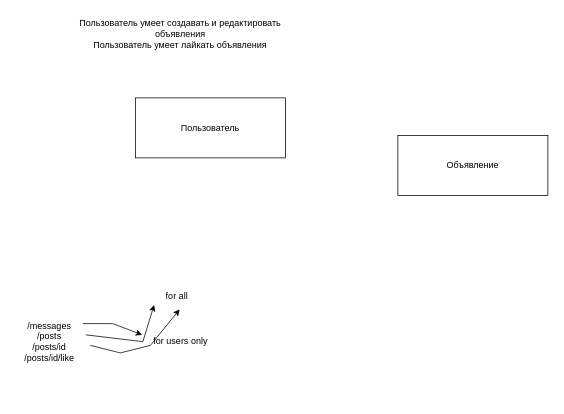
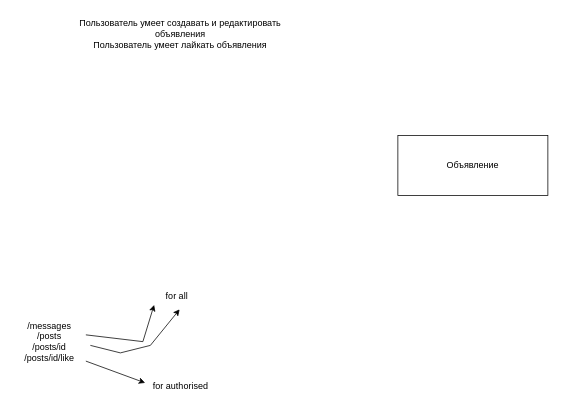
node "Пользователь": removed
edge "/messages /posts /posts/id /posts/id/like" -> "for users only": removed
node "for users only": removed
edge "/messages /posts /posts/id /posts/id/like" -> "for authorised": added
node "for authorised": added
